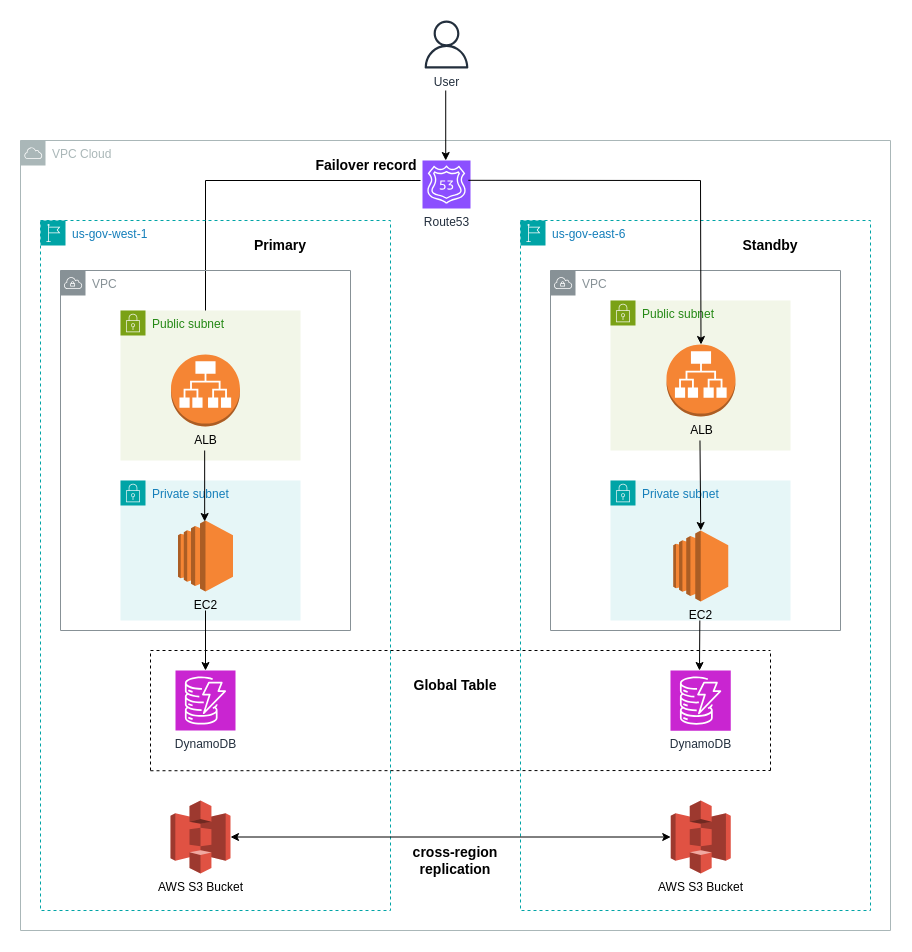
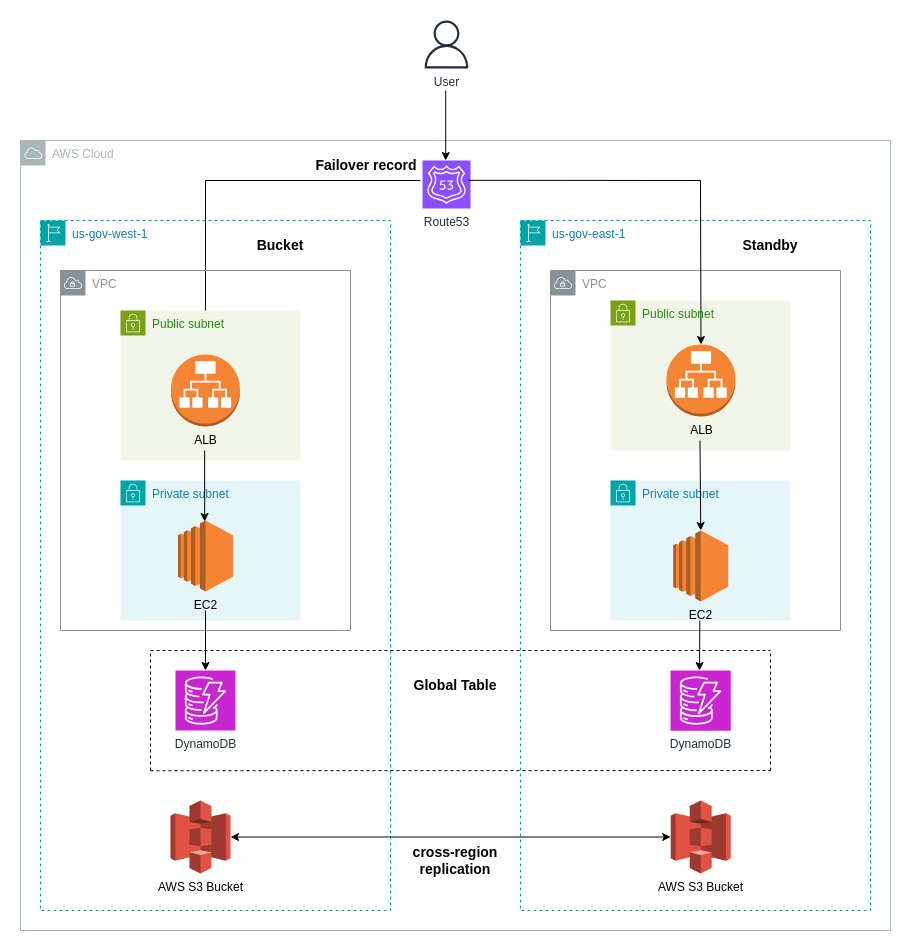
node "VPC Cloud": label "VPC Cloud" -> "AWS Cloud"
node "us-gov-east-6": label "us-gov-east-6" -> "us-gov-east-1"
node "Primary": label "Primary" -> "Bucket"
